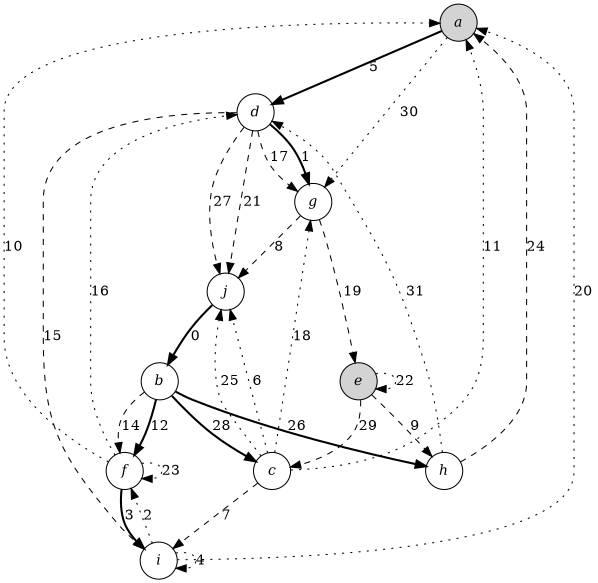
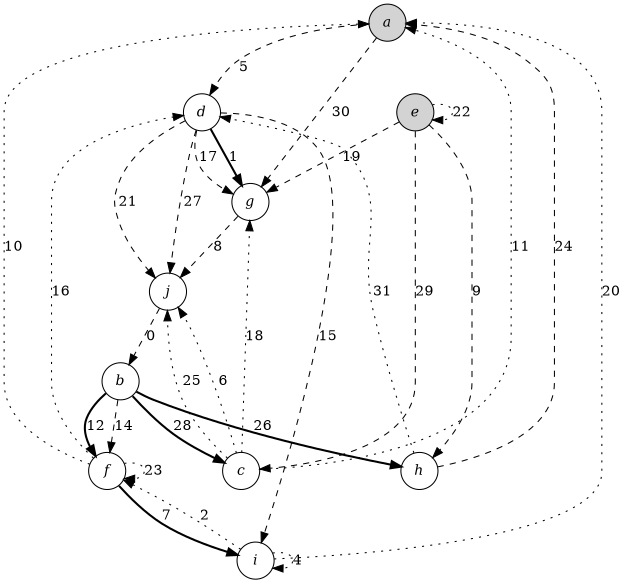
edge "a" -> "d": style bold -> dashed
edge "a" -> "g": style dotted -> dashed
edge "g" -> "e": reversed
edge "j" -> "b": style bold -> dashed
edge "c" -> "i": removed, label "7"
edge "f" -> "i": label "3" -> "7"
